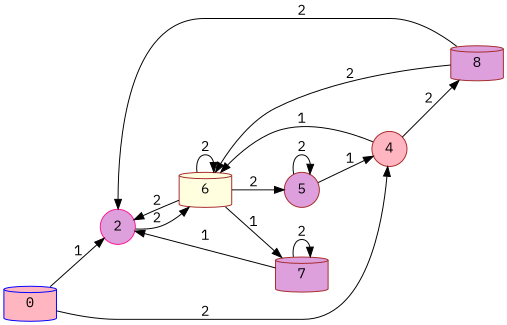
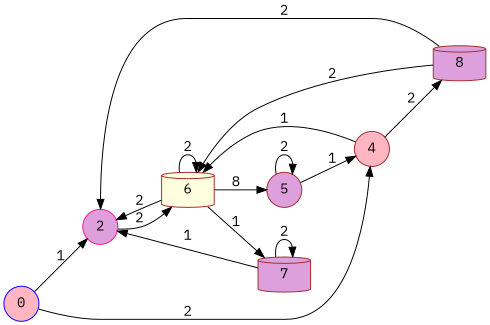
edge "6" -> "5": label "2" -> "8"
node "0": shape cylinder -> circle
